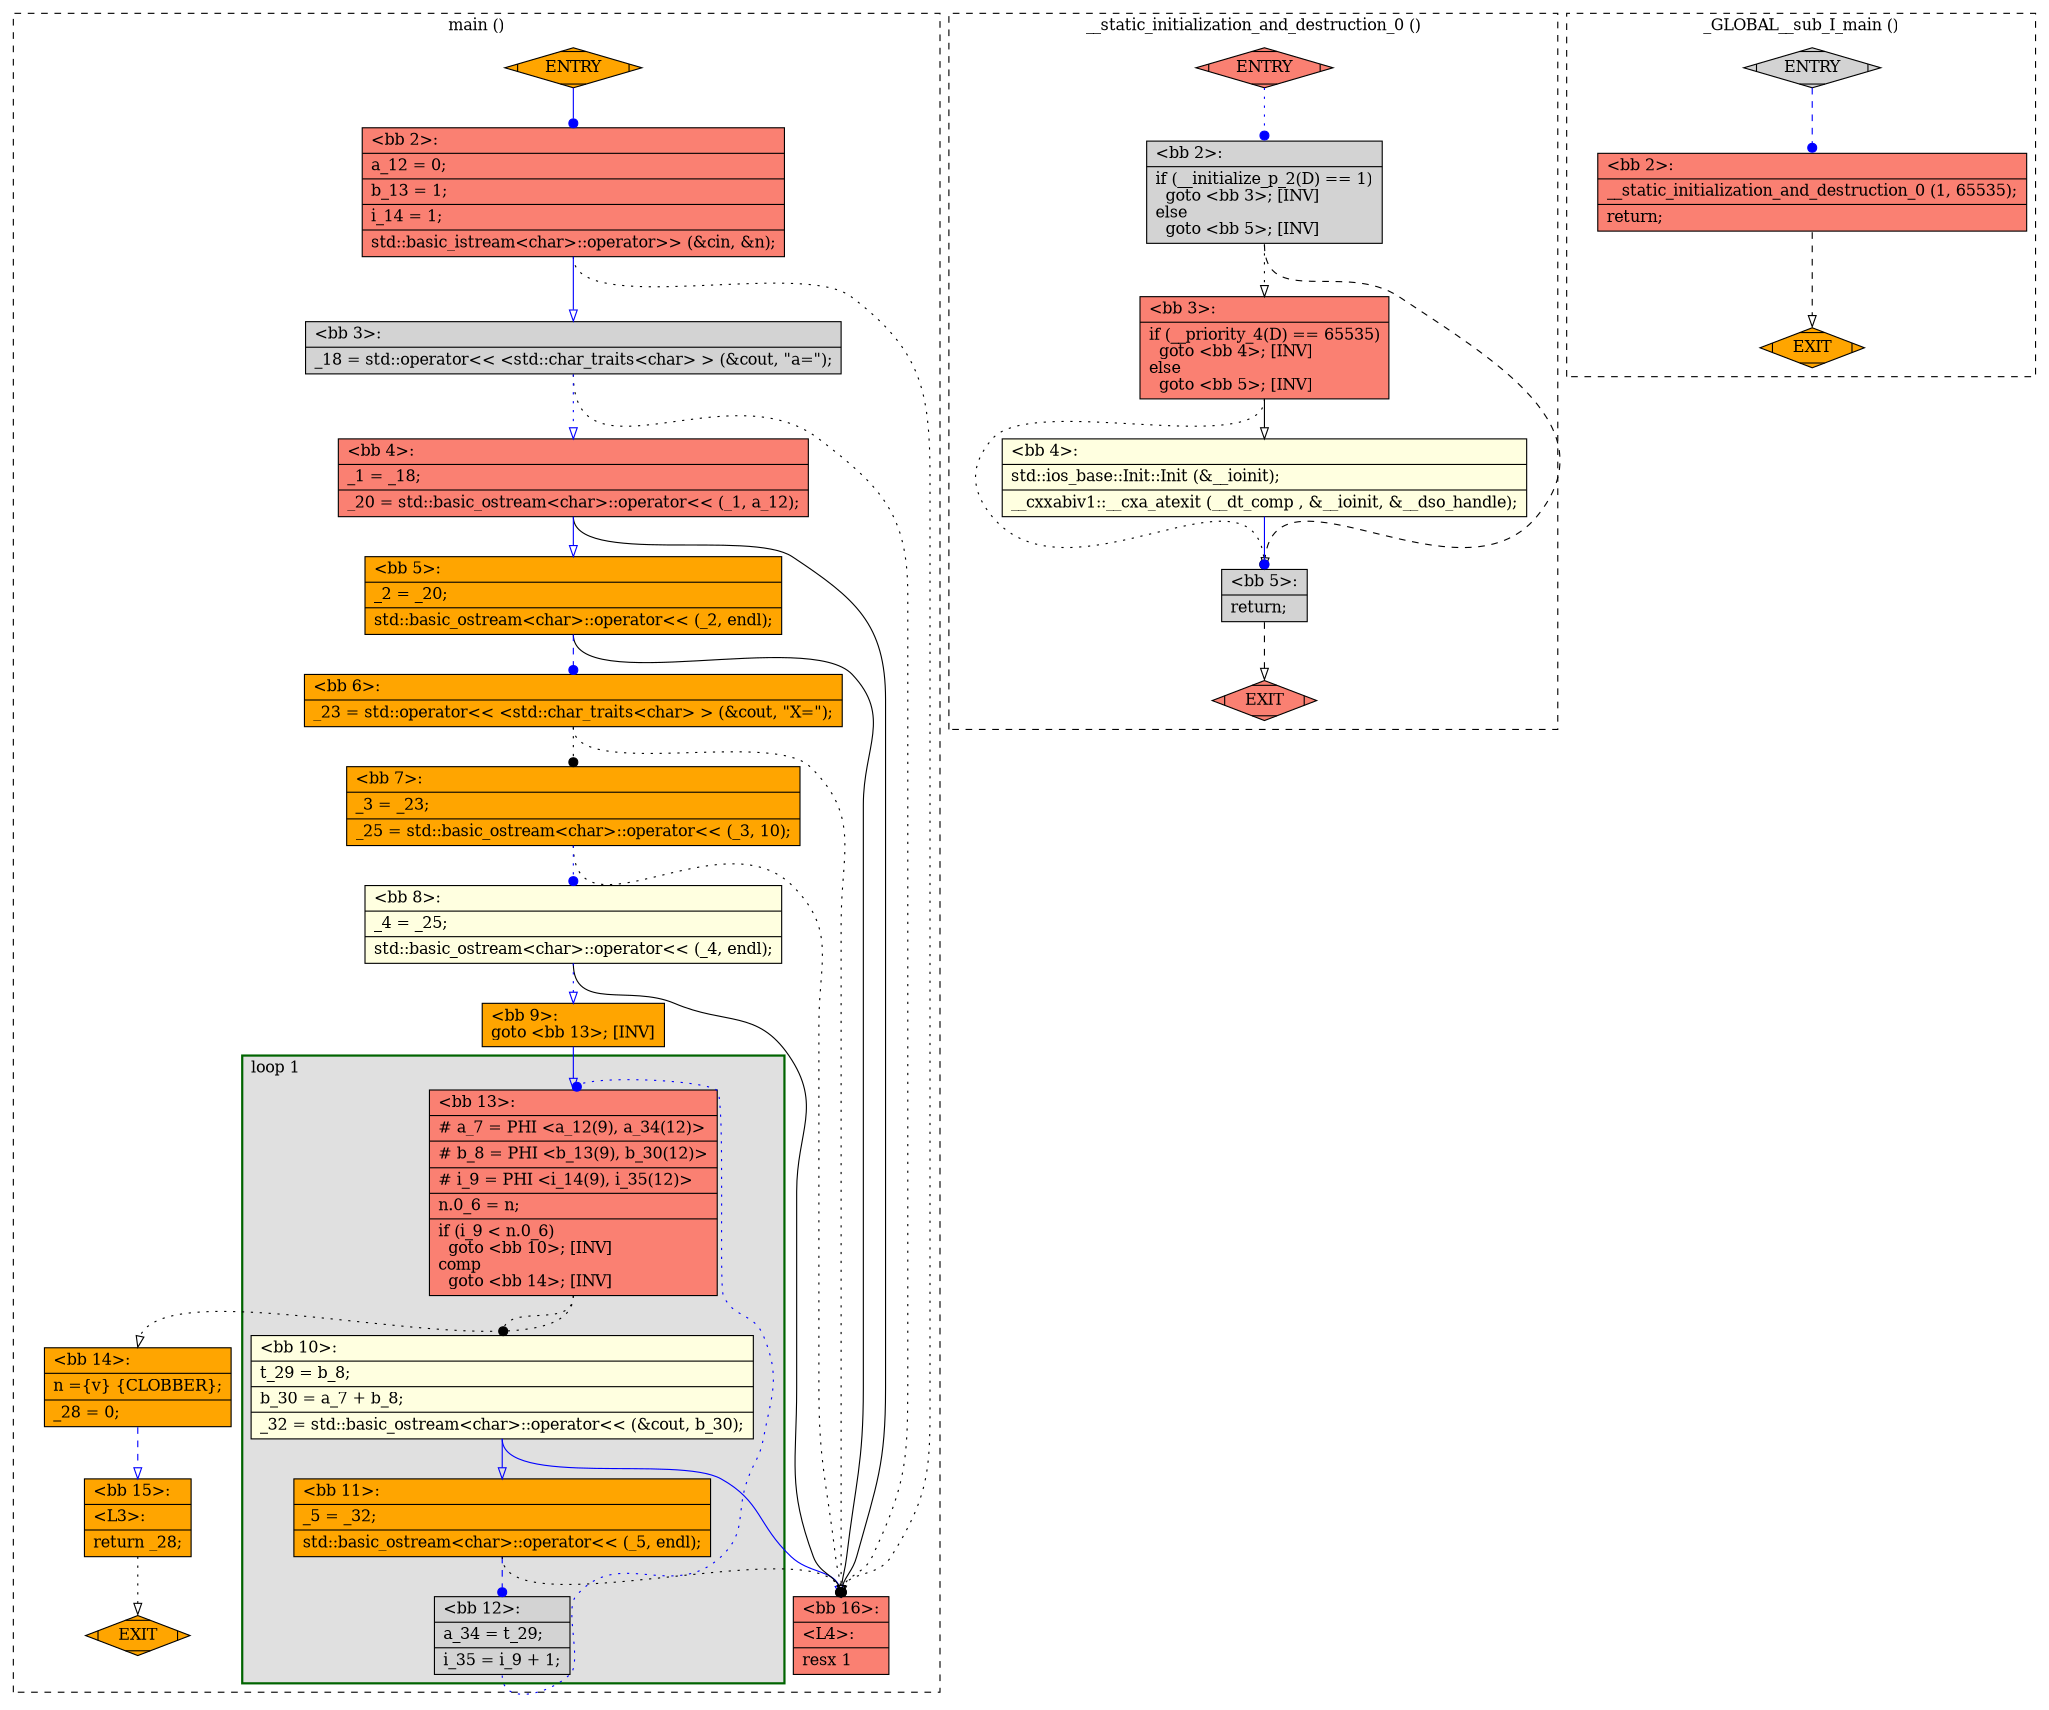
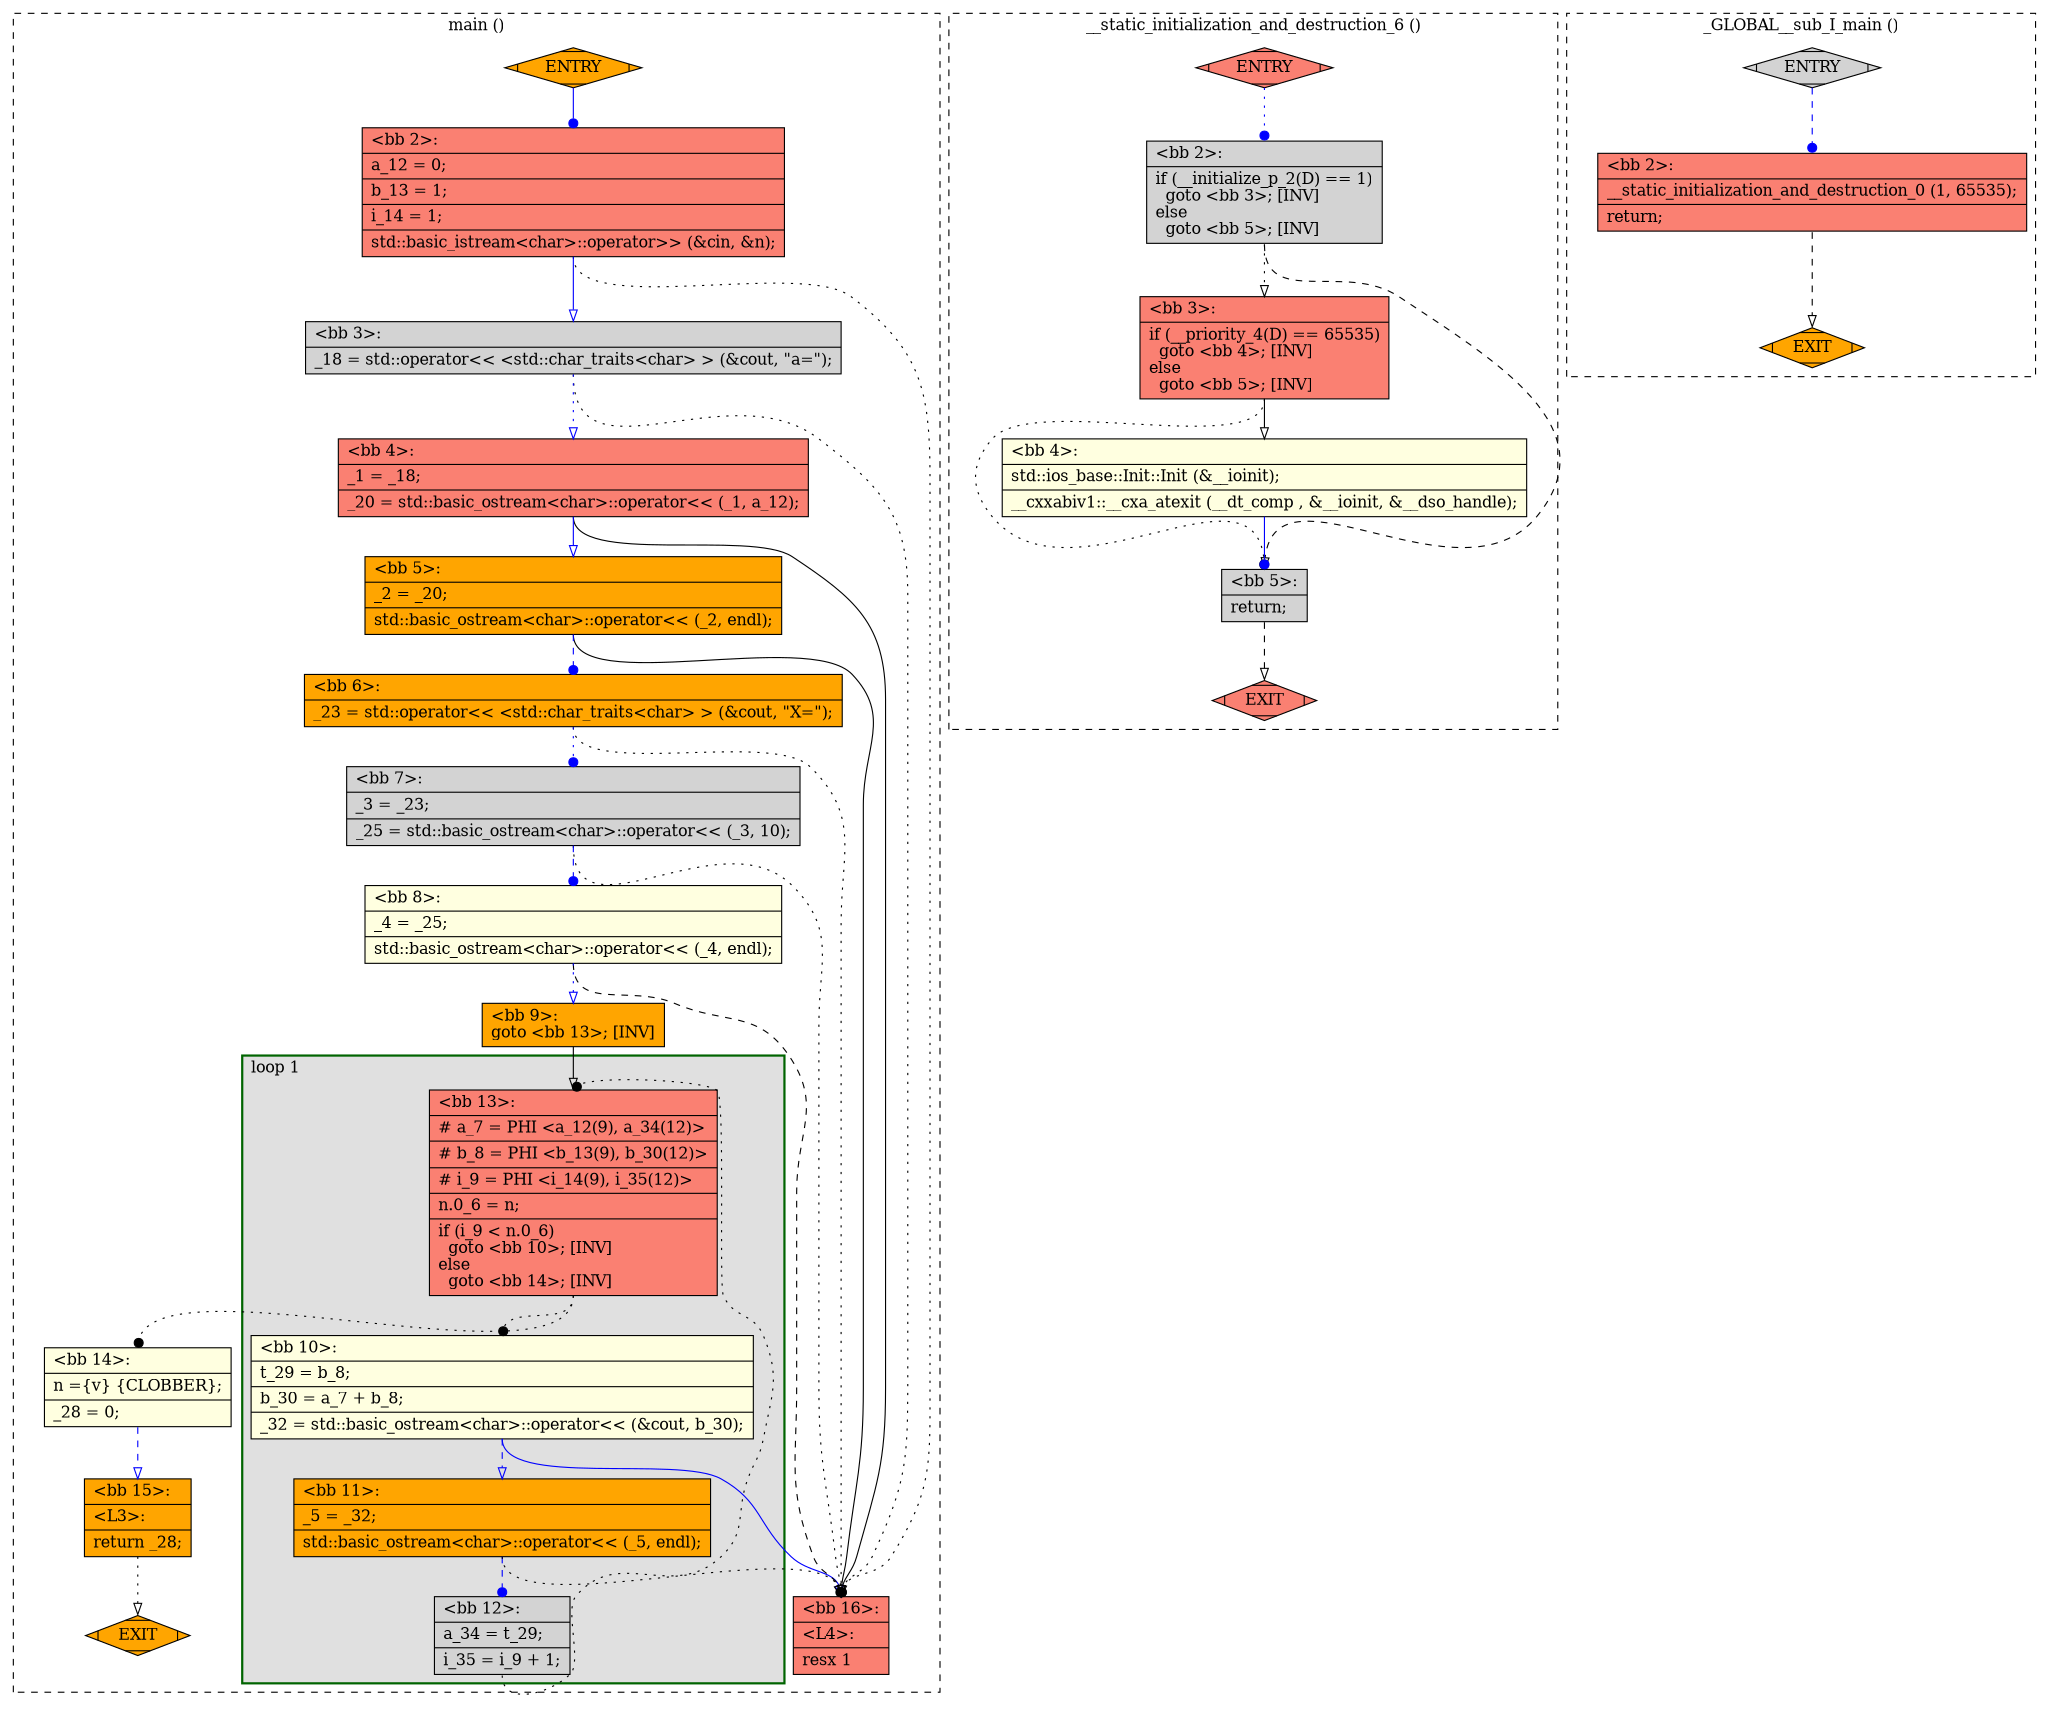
cluster "__static_initialization_and_destruction_0 ()": label "__static_initialization_and_destruction_0 ()" -> "__static_initialization_and_destruction_6 ()"
edge "<bb 6>:" -> "<bb 7>:": color black -> blue
node "<bb 7>:": fillcolor orange -> lightgrey
edge "<bb 7>:" -> "<bb 8>:": style dotted -> dashed
edge "<bb 9>:" -> "<bb 13>:": color blue -> black
edge "<bb 8>:" -> "<bb 16>:": style solid -> dashed
node "<bb 13>:": text "comp" -> "else"
edge "<bb 13>:" -> "<bb 14>:": arrowhead onormal -> dot
node "<bb 14>:": fillcolor orange -> lightyellow
edge "<bb 12>:" -> "<bb 13>:": color blue -> black
edge "<bb 10>:" -> "<bb 11>:": style solid -> dashed
edge "<bb 11>:" -> "<bb 16>:": arrowhead dot -> onormal
